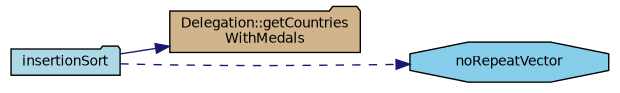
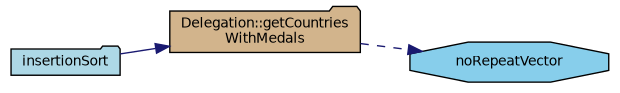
edge "insertionSort" -> "noRepeatVector": now "Delegation::getCountries WithMedals" -> "noRepeatVector"
